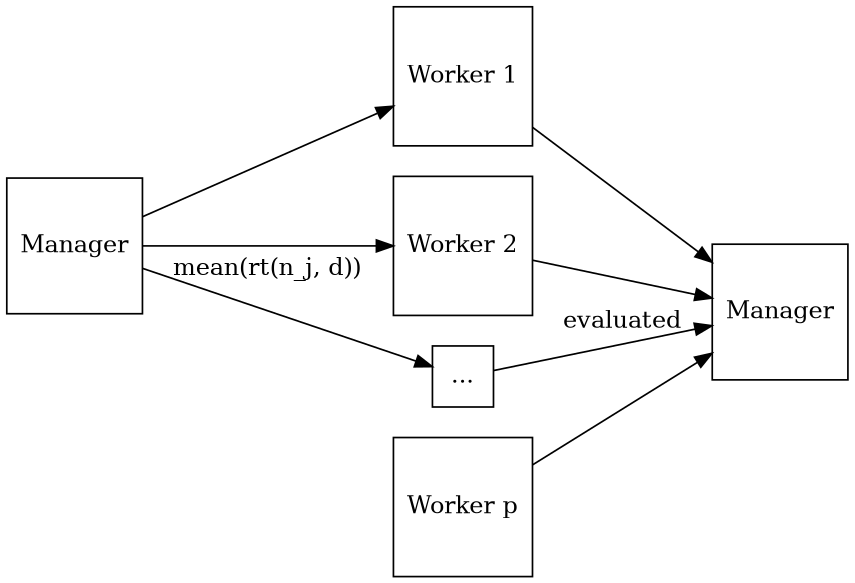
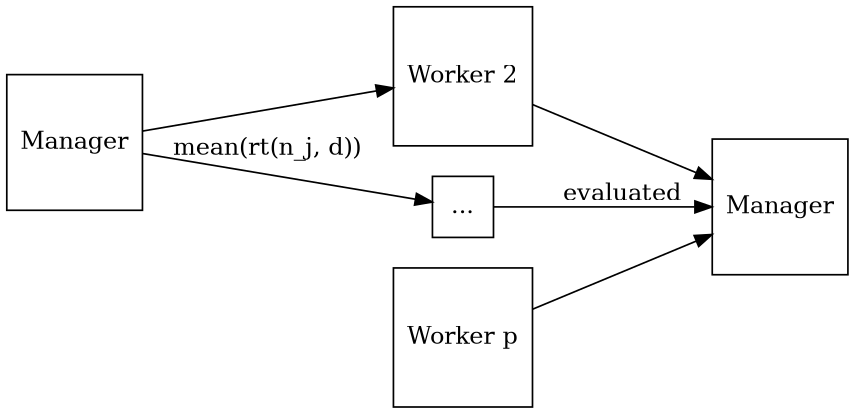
node "Worker 1": removed
